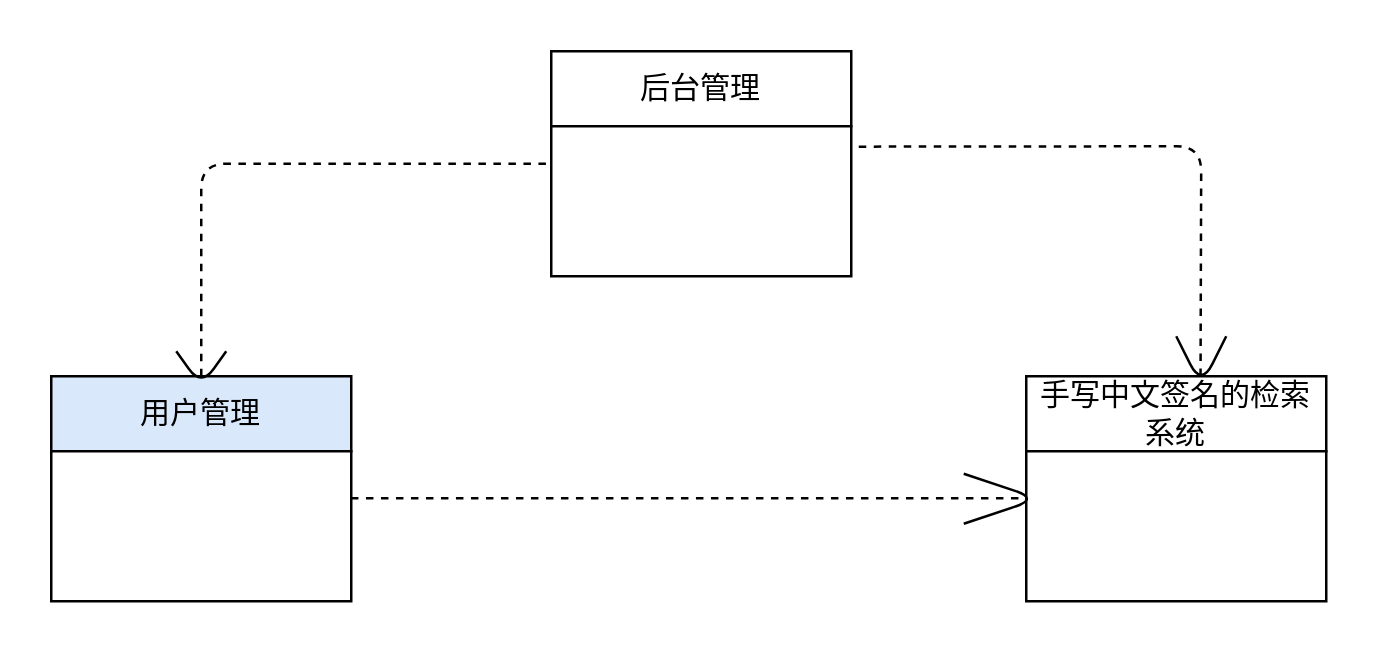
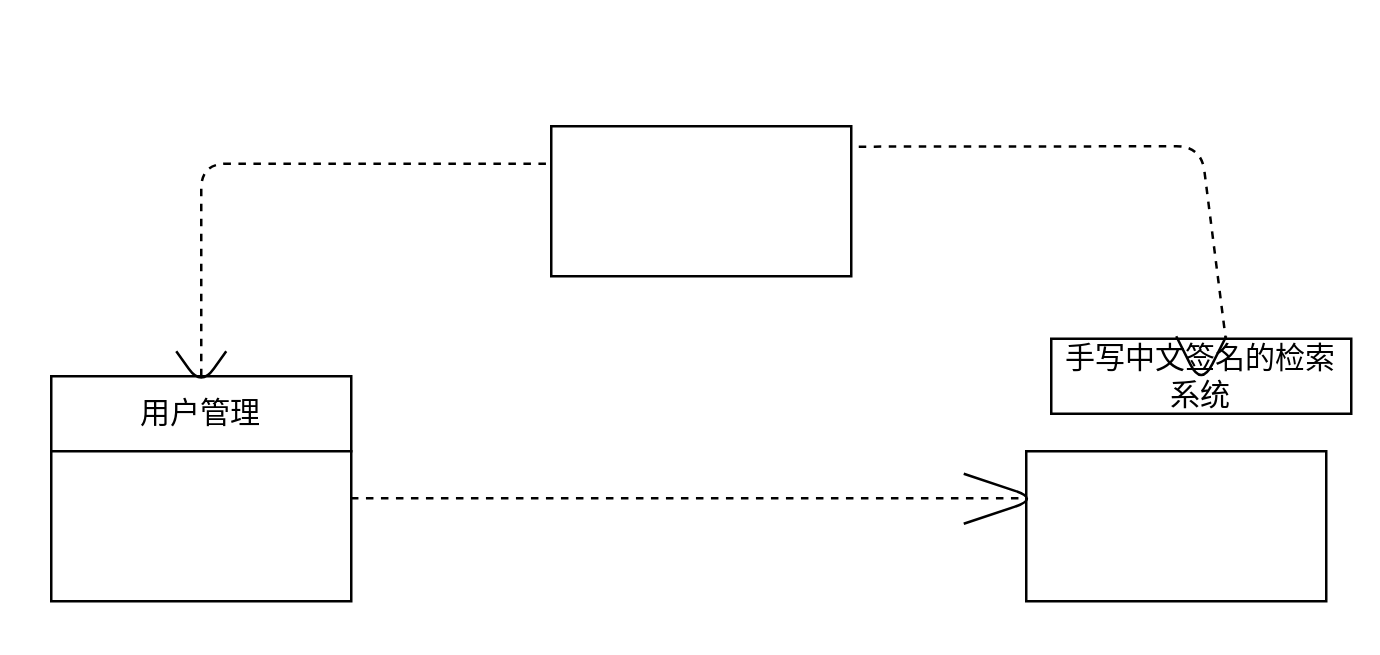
node "后台管理": removed
node "用户管理": fillcolor #dae8fc -> #ffffff
node "手写中文签名的检索系统": moved (1176, 414) -> (1201, 376)
